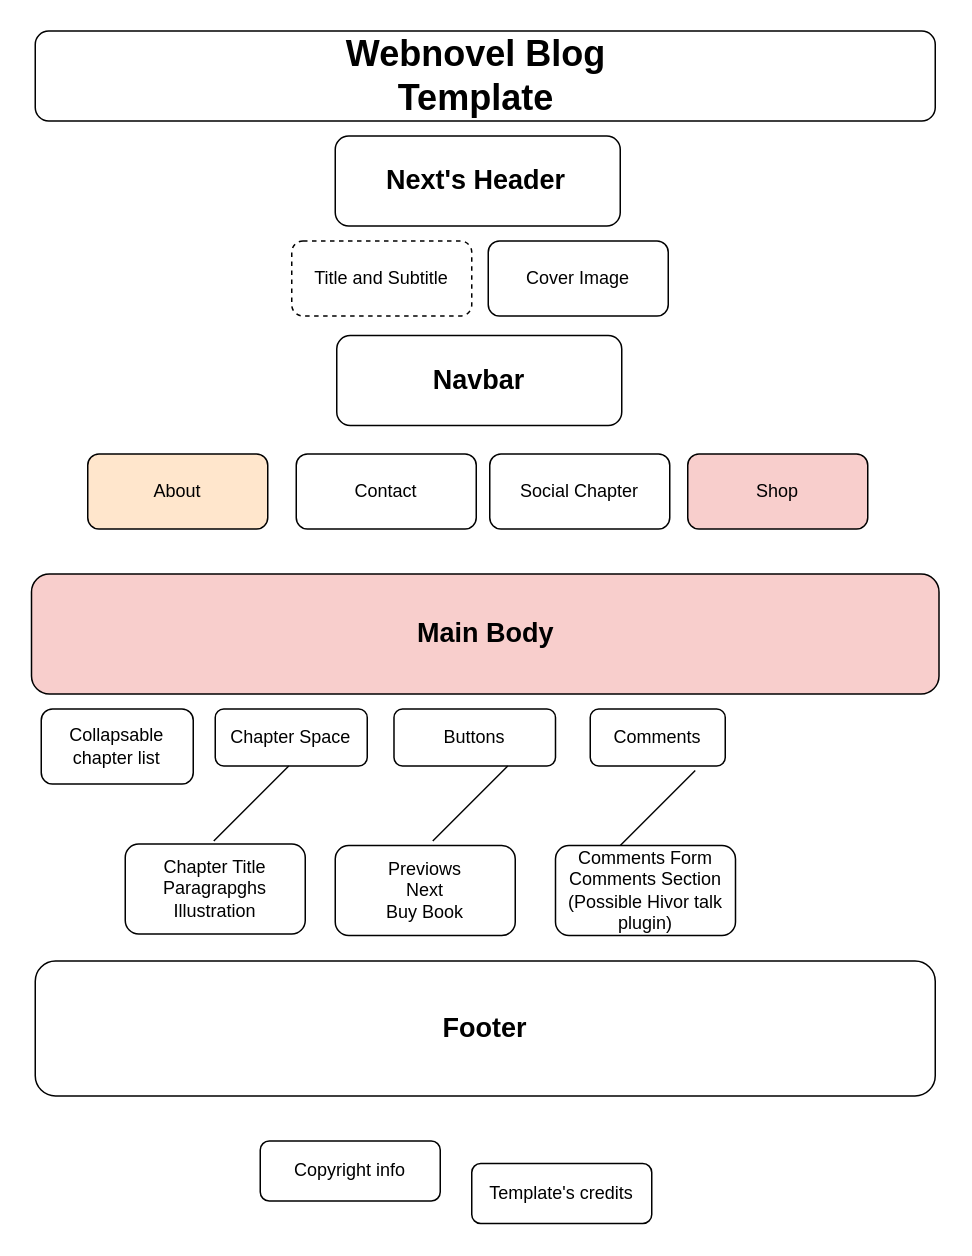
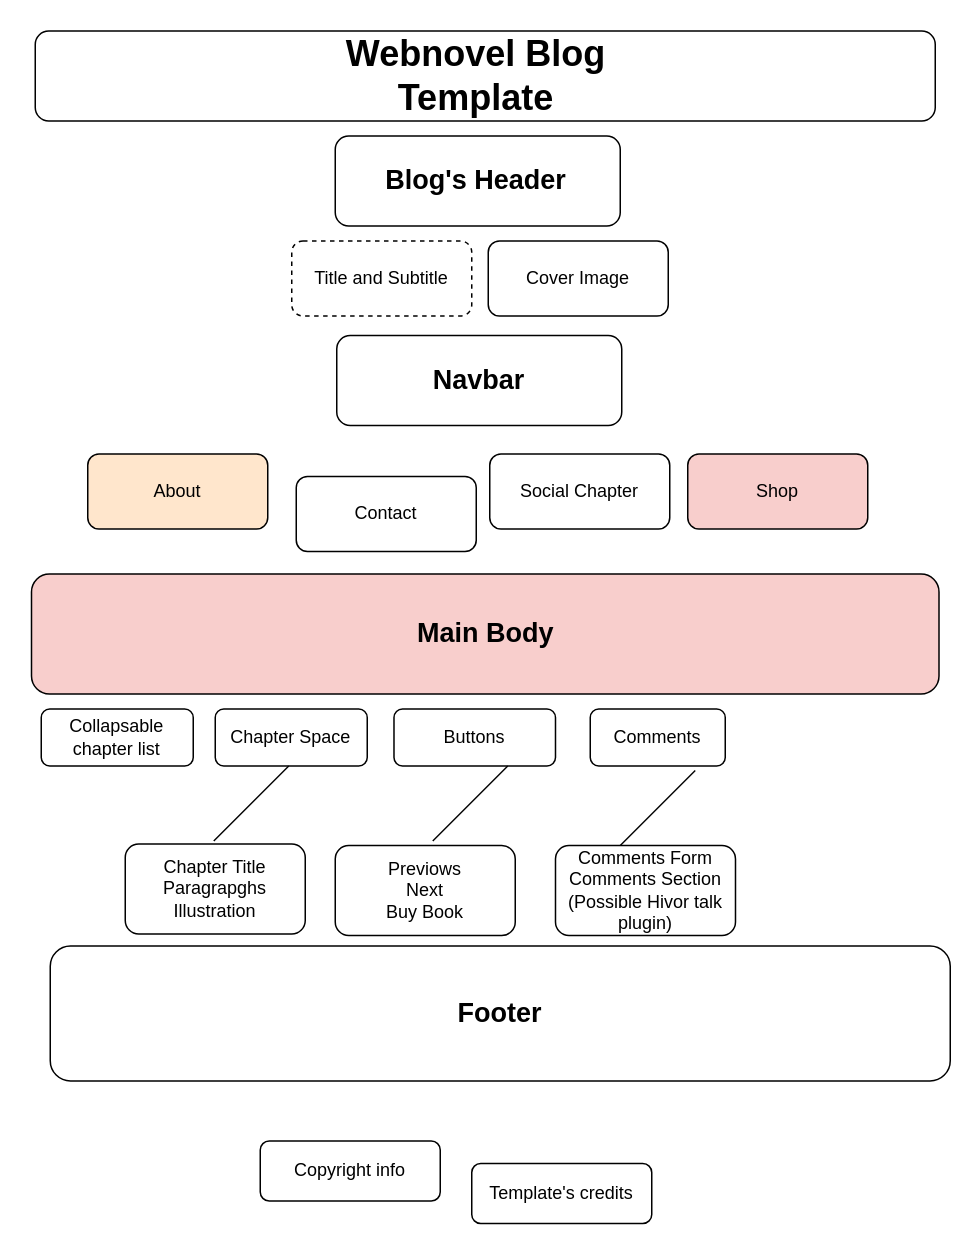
node "Next's Header": label "Next's Header" -> "Blog's Header"
node "Contact": moved (386, 491) -> (386, 514)
node "Collapsable chapter list": size 152x75 -> 152x57
node "Footer": moved (485, 1028) -> (500, 1013)
